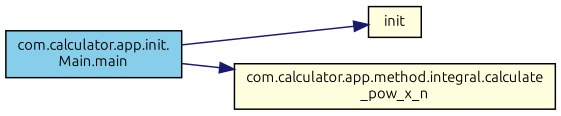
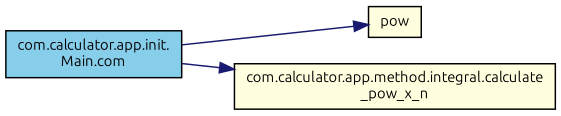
node "init": label "init" -> "pow"
node "com.calculator.app.init. Main.main": label "com.calculator.app.init. Main.main" -> "com.calculator.app.init. Main.com"
